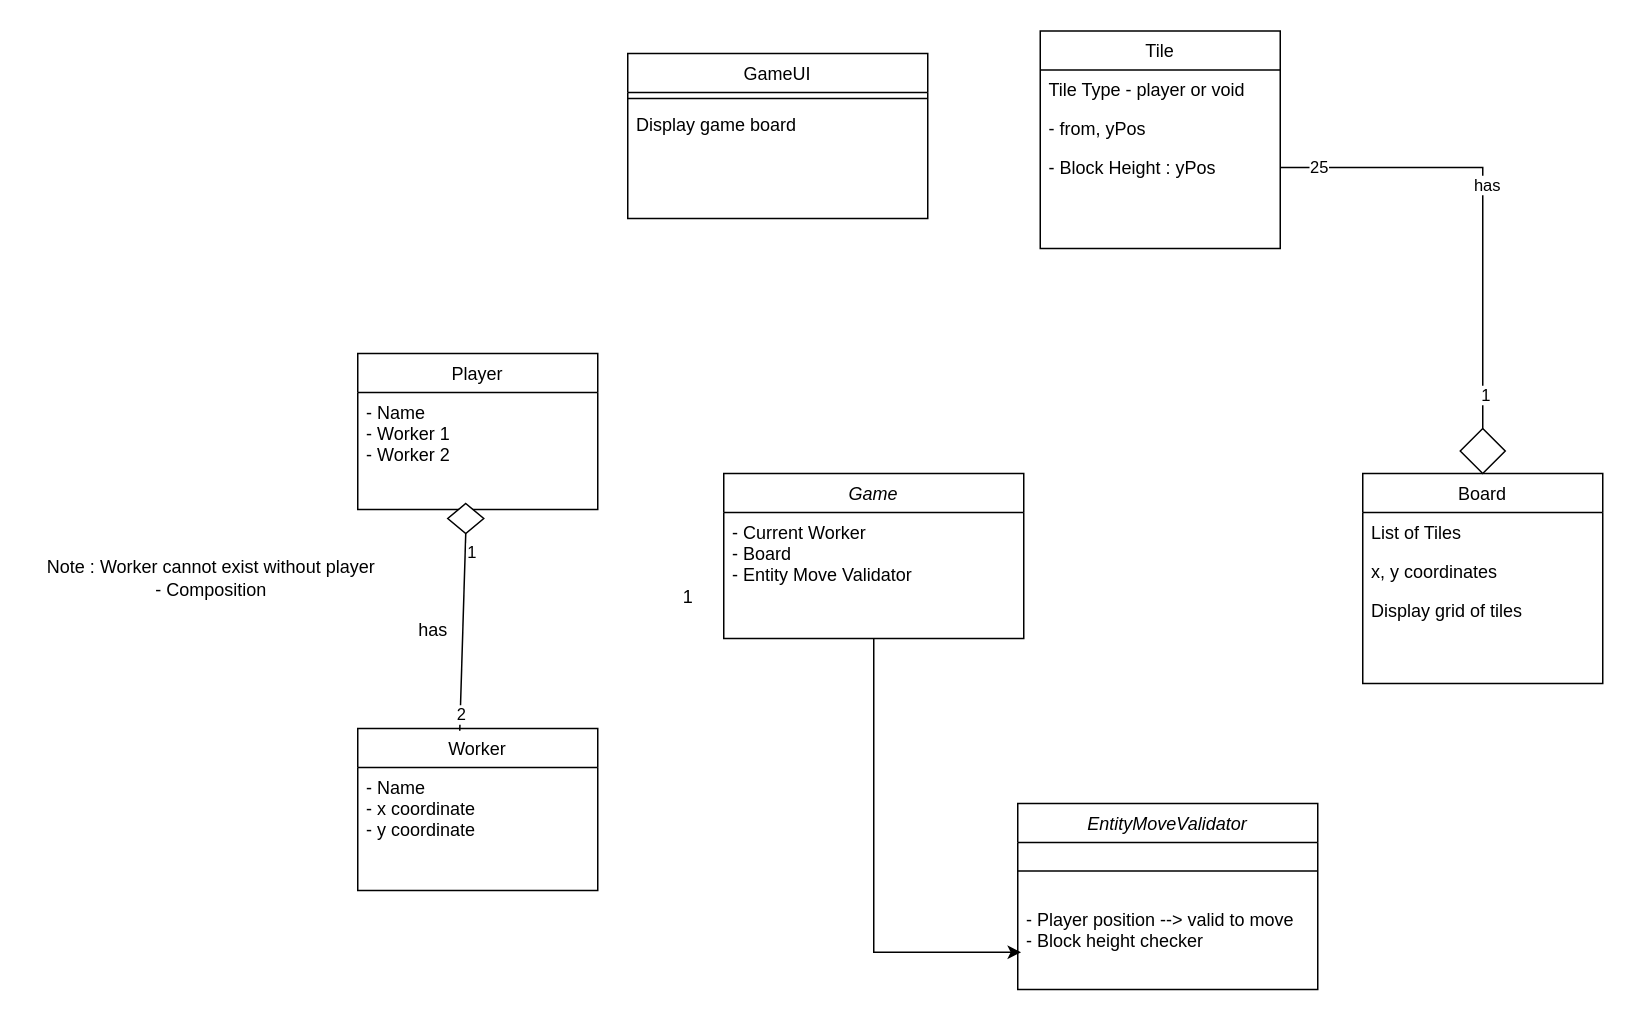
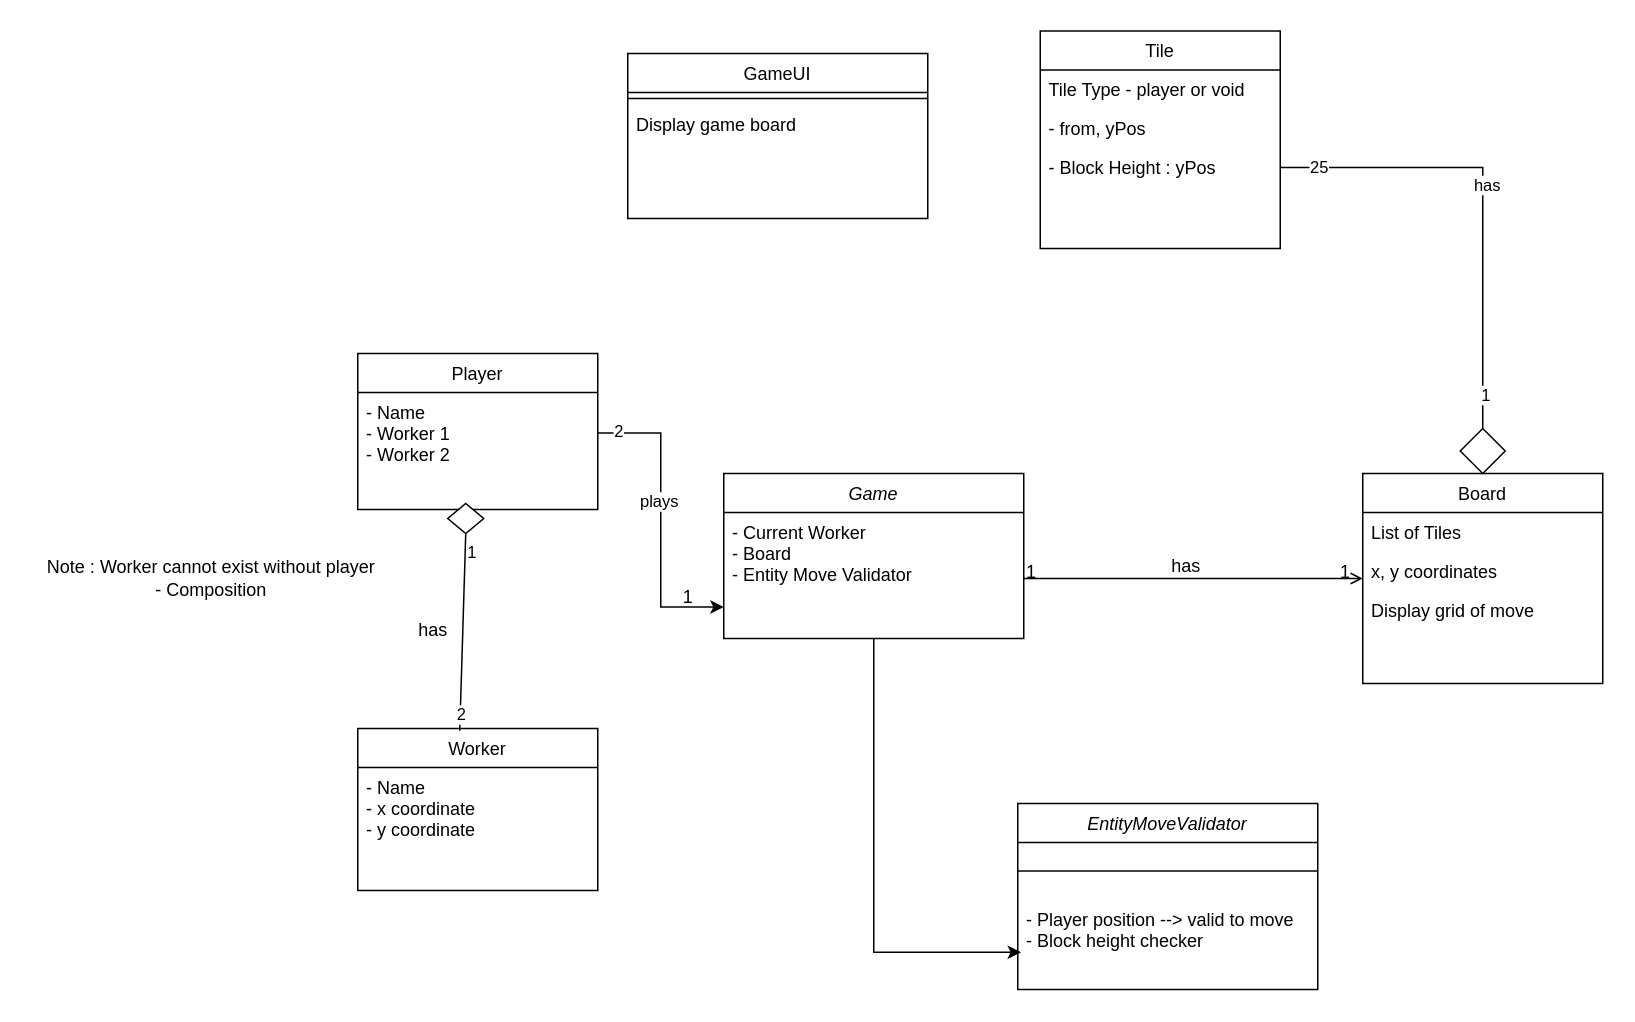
edge "- Name - Worker 1 - Worker 2" -> "- Current Worker - Board - Entity Move Validator": added, labels "2", "plays"
edge "Game" -> "Board": added, labels "1", "has", "1"
node "Display grid of tiles": label "Display grid of tiles" -> "Display grid of move"
